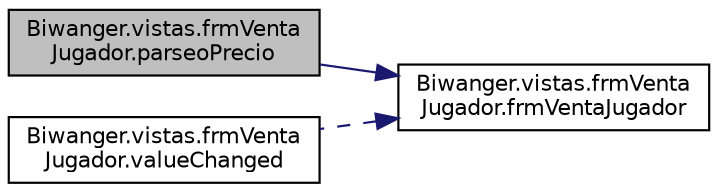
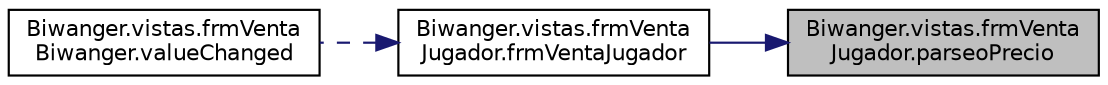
edge "Biwanger.vistas.frmVenta Jugador.parseoPrecio" -> "Biwanger.vistas.frmVenta Jugador.frmVentaJugador": reversed
node "Biwanger.vistas.frmVenta Jugador.valueChanged": label "Biwanger.vistas.frmVenta Jugador.valueChanged" -> "Biwanger.vistas.frmVenta Biwanger.valueChanged"
